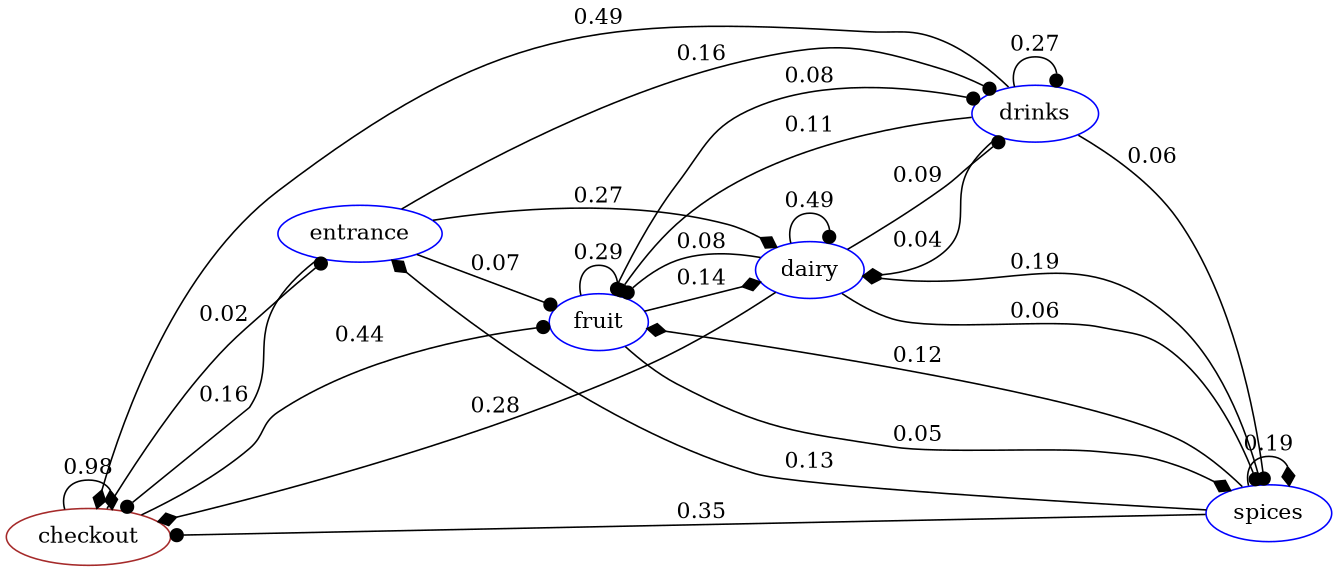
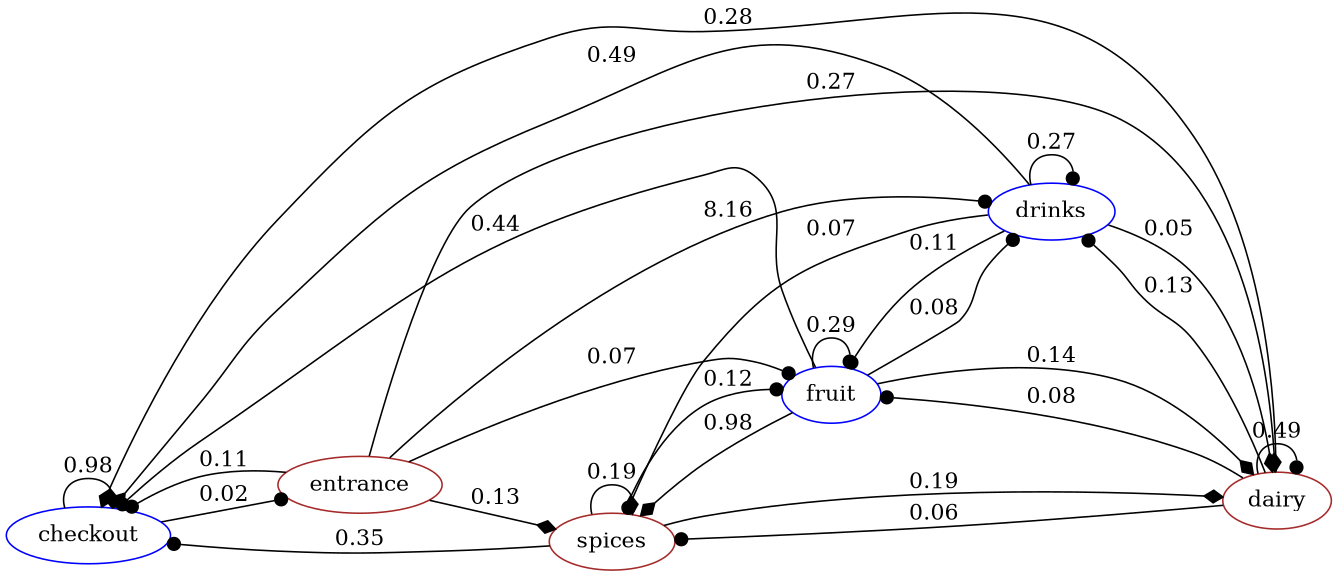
edge "entrance" -> "drinks": label "0.16" -> "8.16"
edge "drinks" -> "spices": label "0.06" -> "0.07"
edge "dairy" -> "drinks": label "0.09" -> "0.13"
node "entrance": color blue -> brown
edge "drinks" -> "dairy": label "0.04" -> "0.05"
node "dairy": color blue -> brown
edge "spices" -> "fruit": arrowhead diamond -> dot
edge "checkout" -> "fruit": reversed
edge "entrance" -> "checkout": label "0.16" -> "0.11"
edge "fruit" -> "spices": label "0.05" -> "0.98"
edge "spices" -> "entrance": reversed
node "spices": color blue -> brown
node "checkout": color brown -> blue
